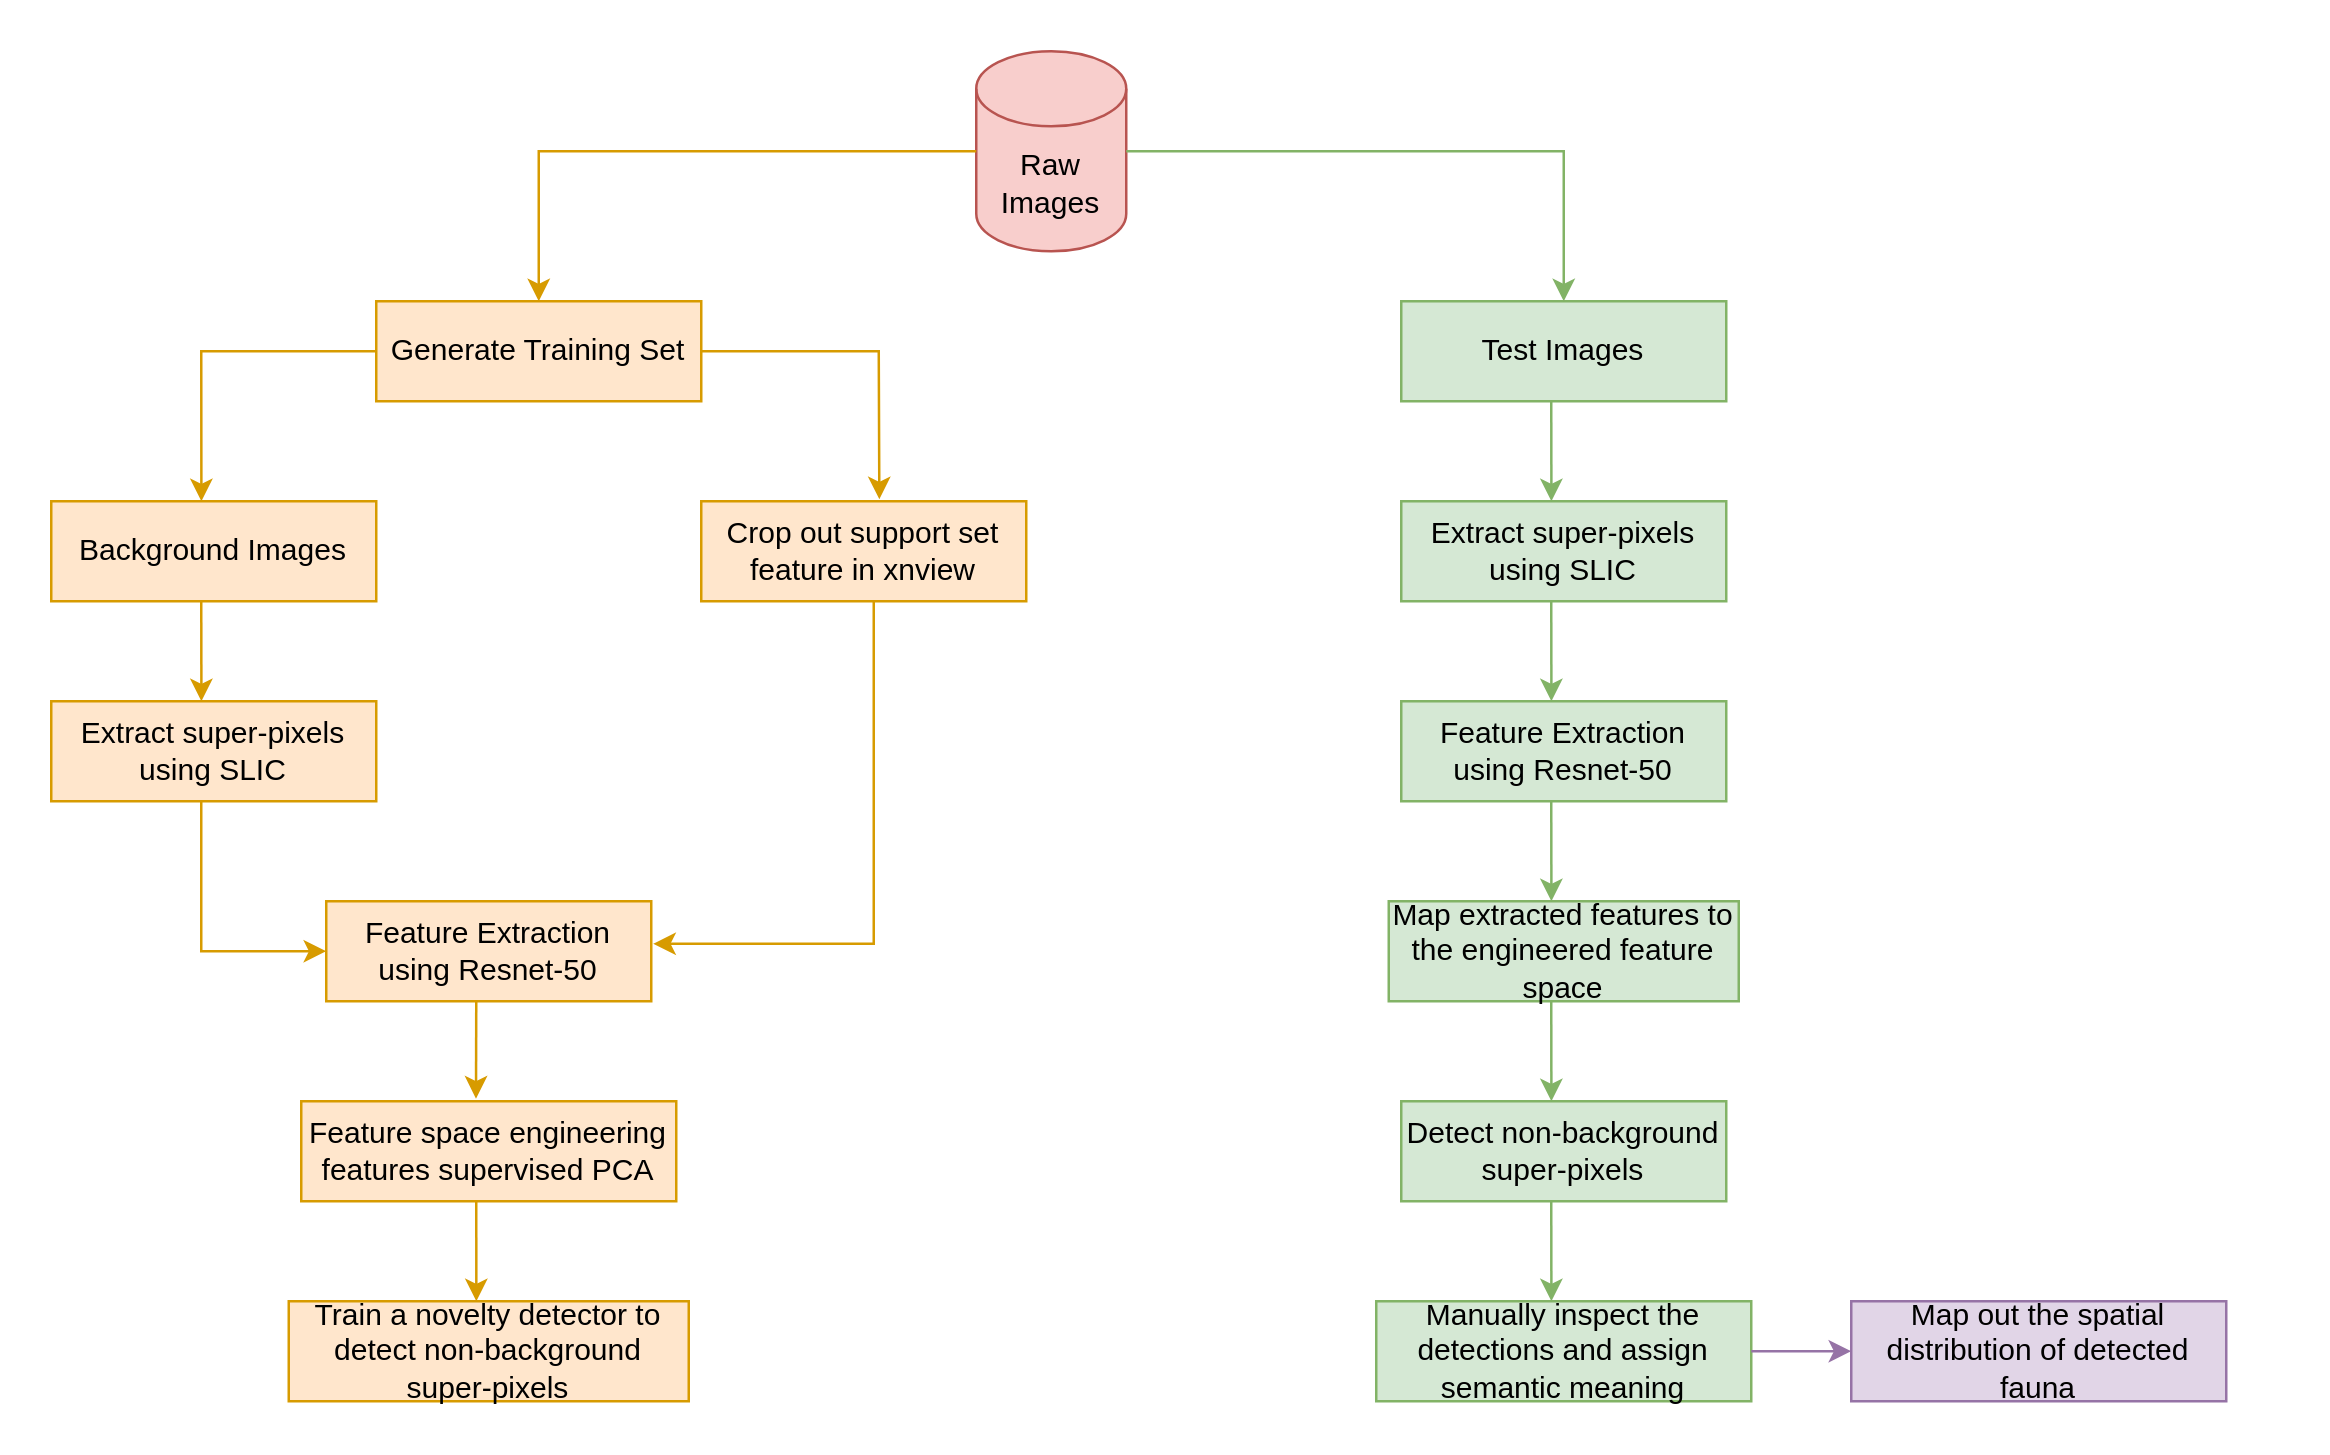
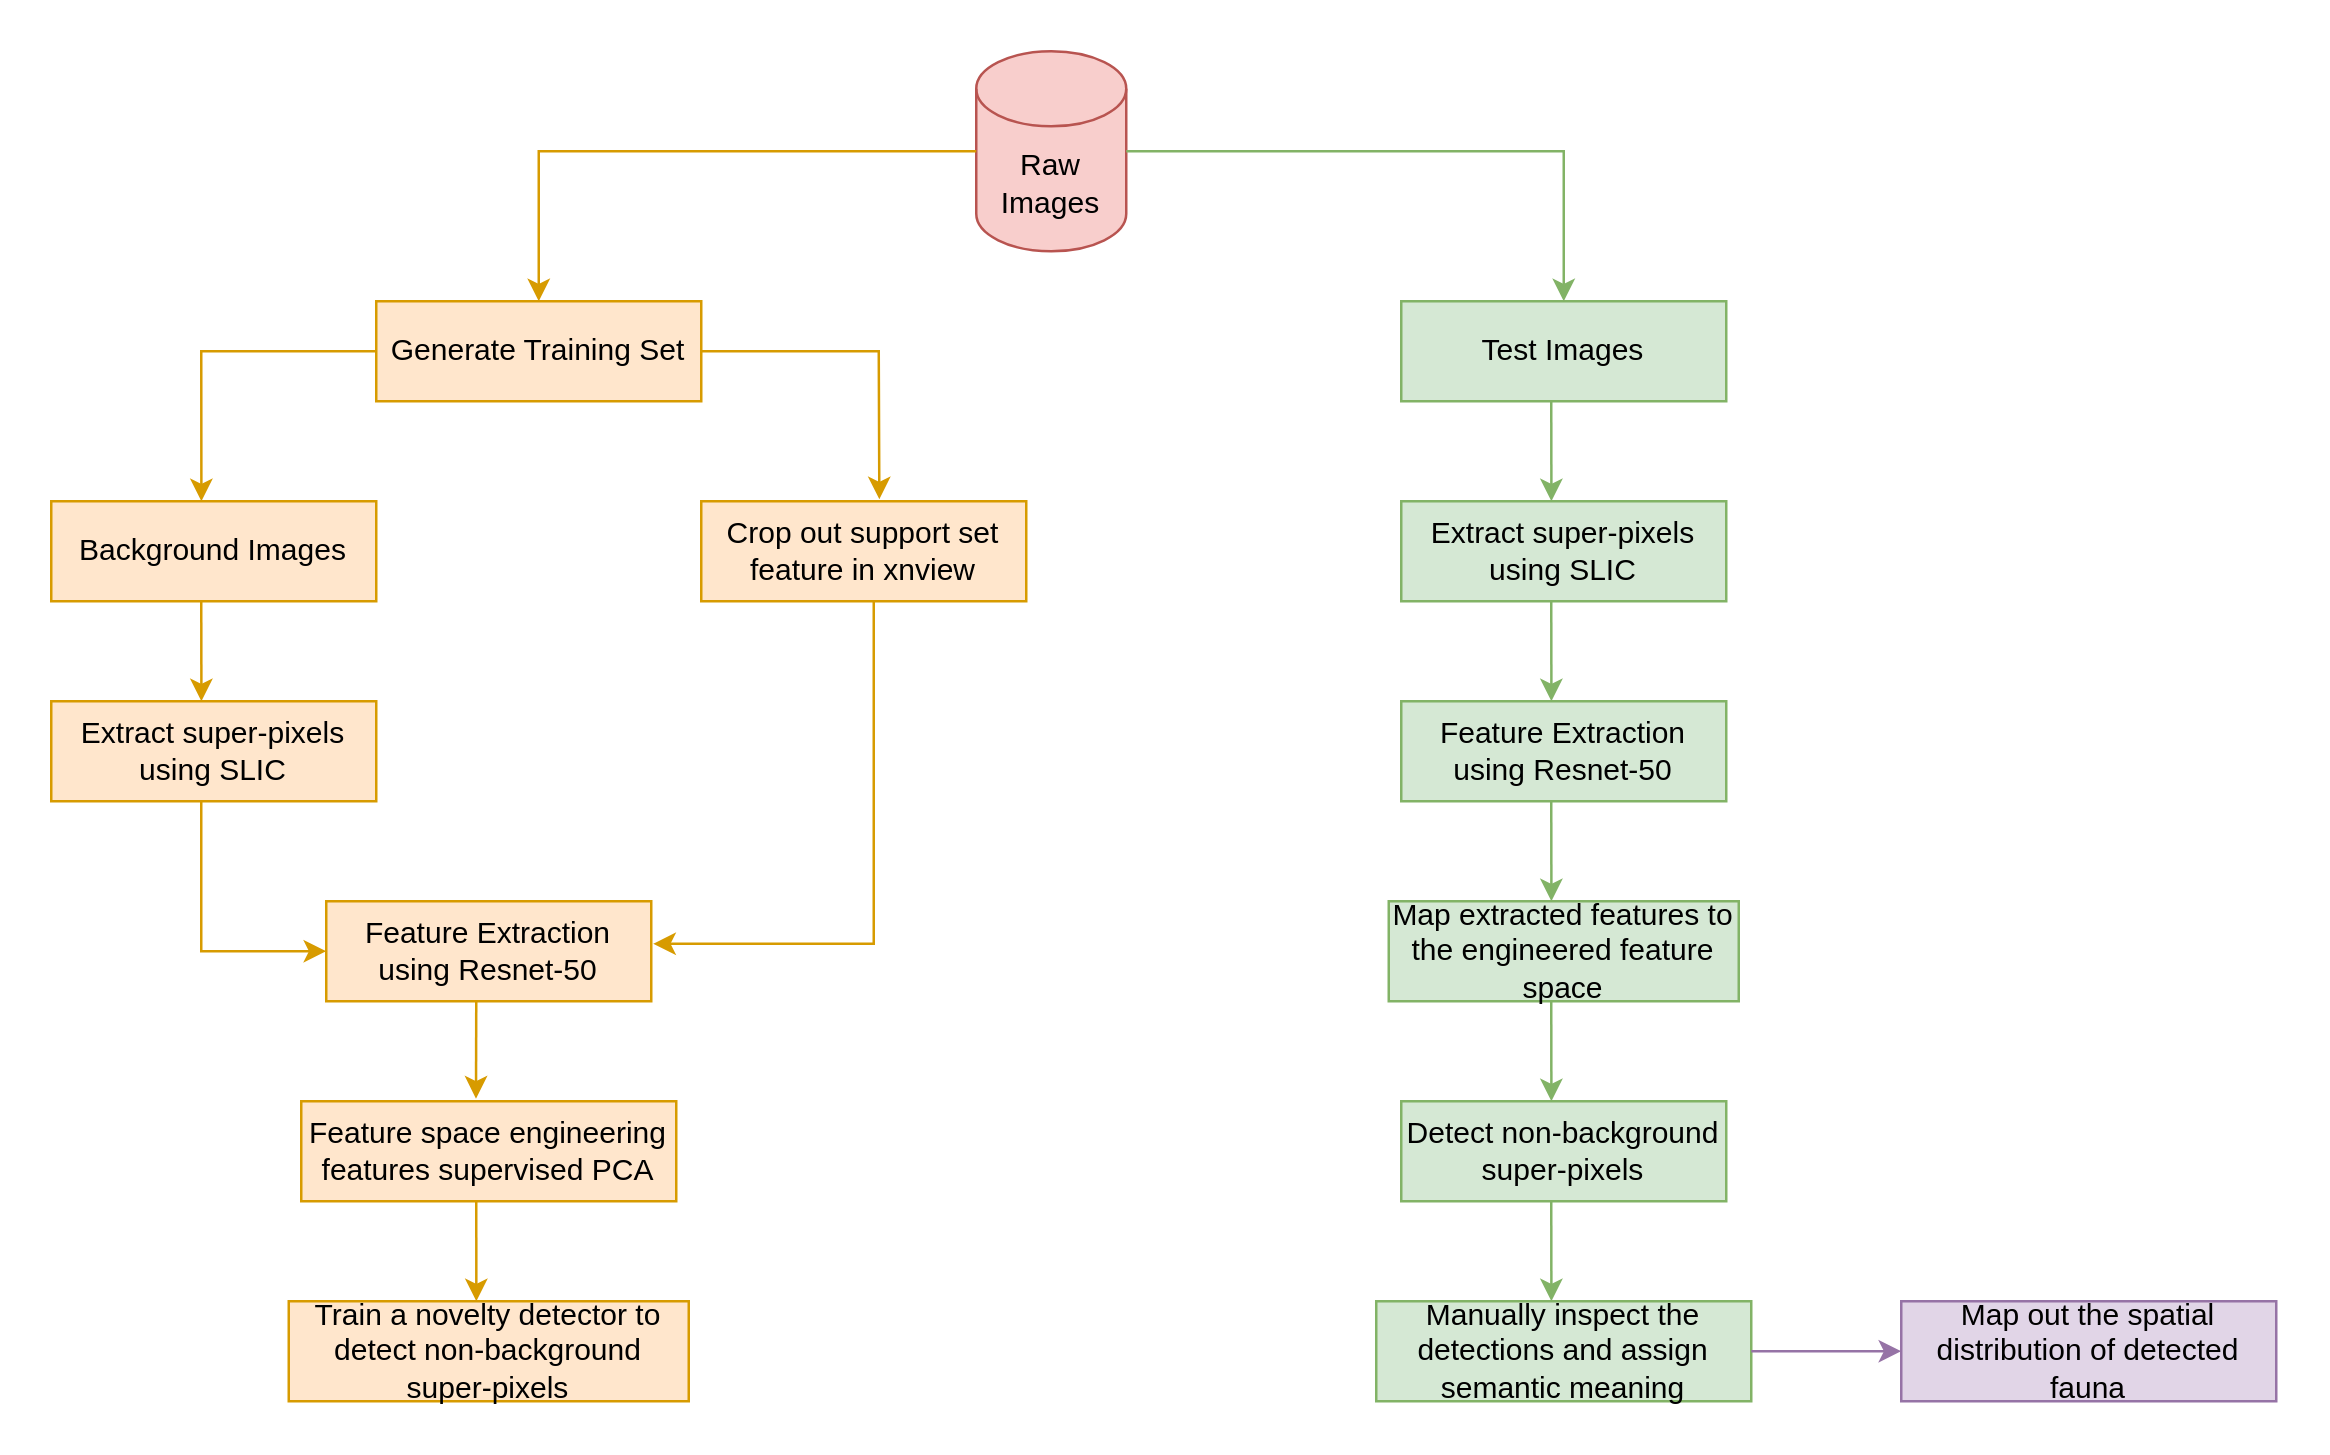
node "Map out the spatial distribution of detected fauna": moved (2039, 1351) -> (2089, 1351)
